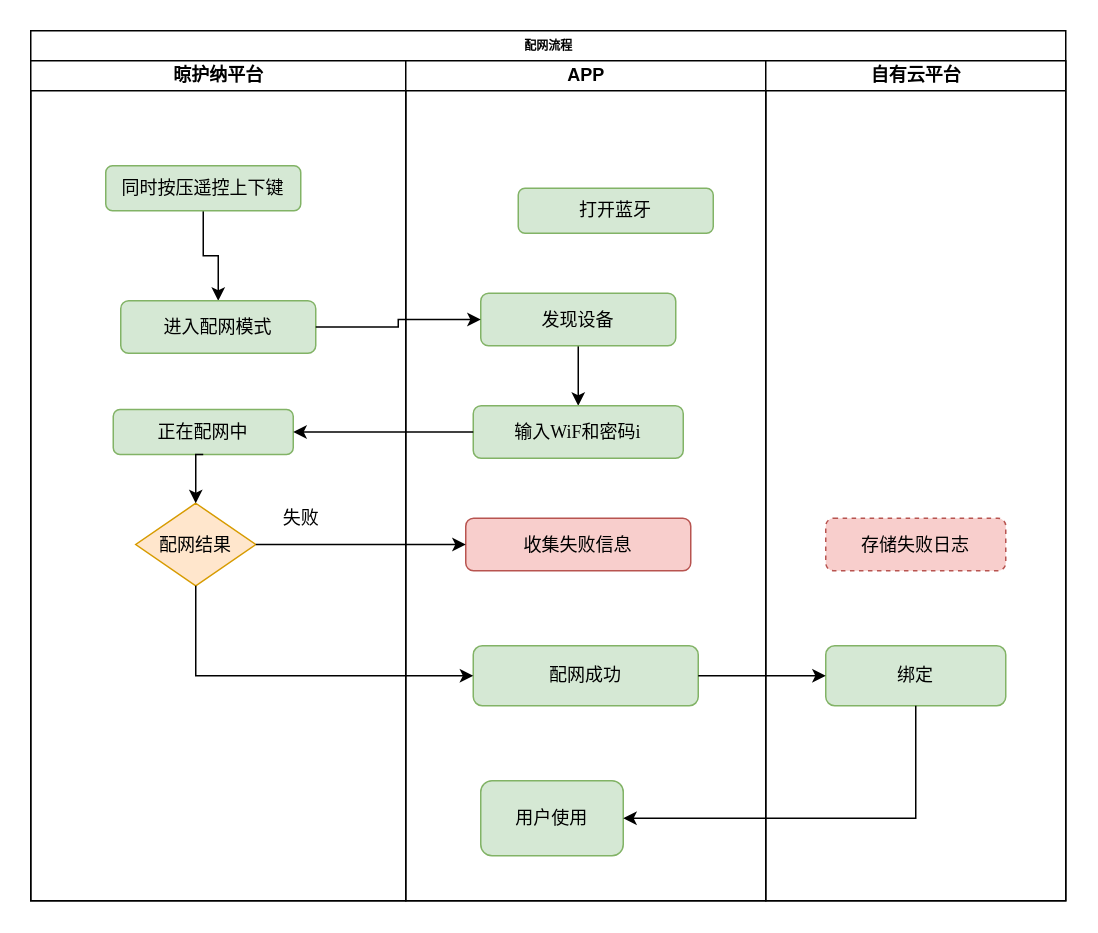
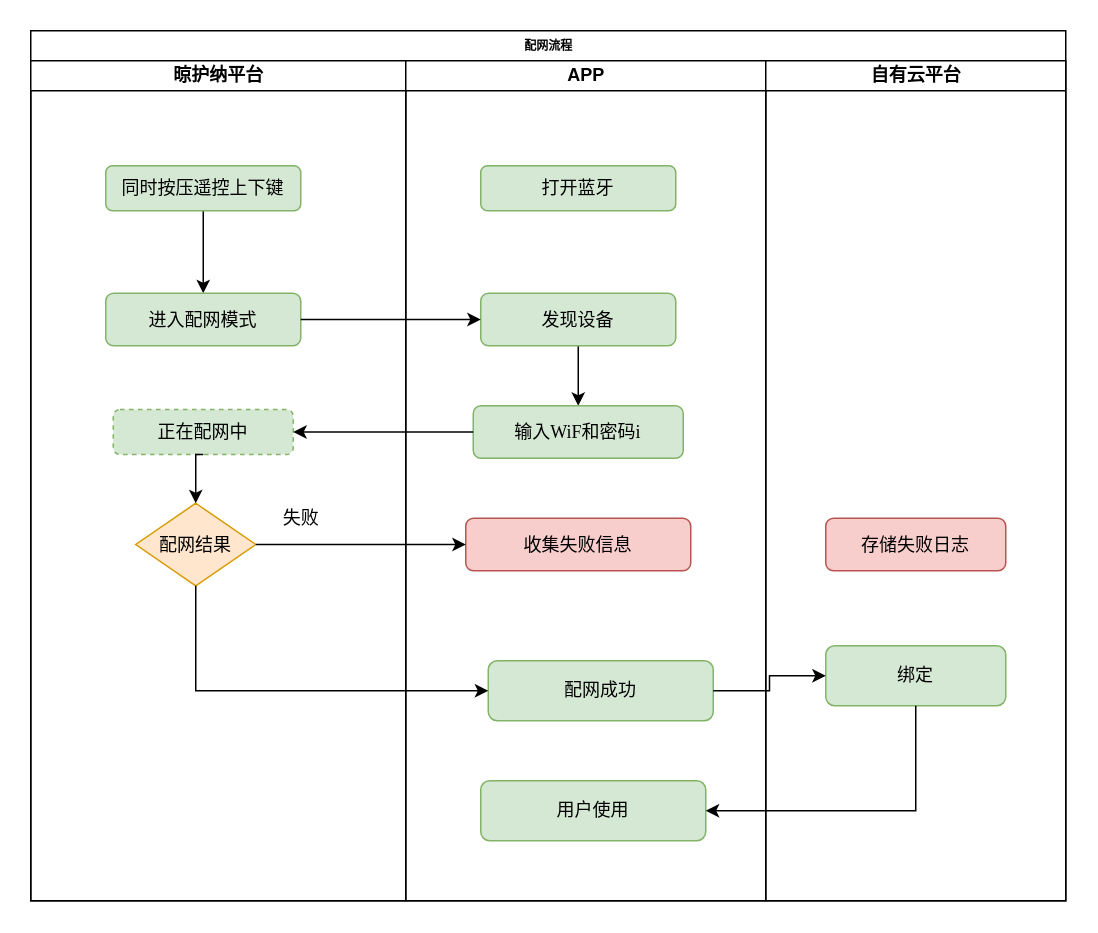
node "打开蓝牙": moved (616, 211) -> (578, 188)
node "进入配网模式": moved (218, 327) -> (203, 320)
node "正在配网中": style solid -> dashed
node "存储失败日志": style dashed -> solid
node "配网成功": moved (586, 676) -> (601, 691)
node "用户使用": size 143x75 -> 225x60
